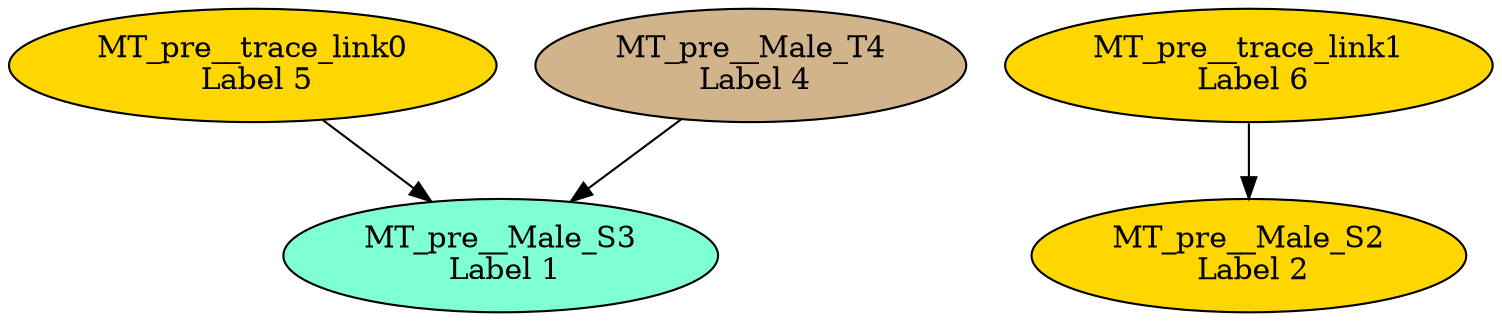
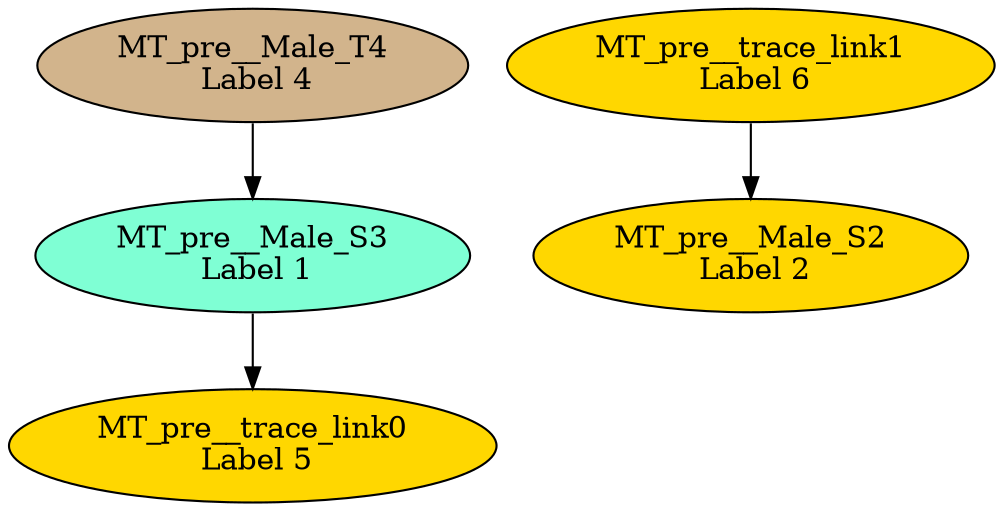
edge "MT_pre__trace_link0 Label 5" -> "MT_pre__Male_S3 Label 1": reversed
